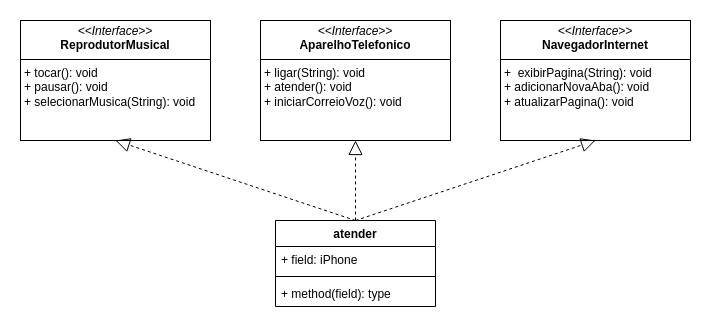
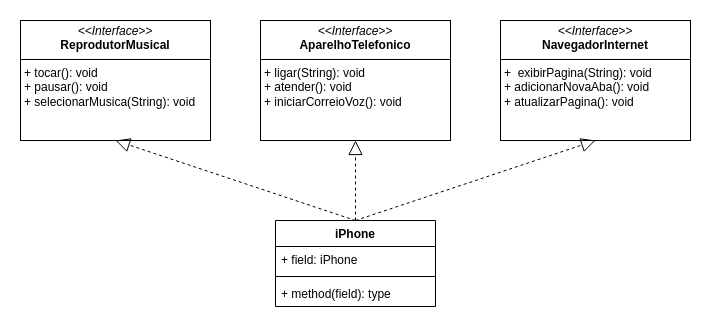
node "atender": label "atender" -> "iPhone"
